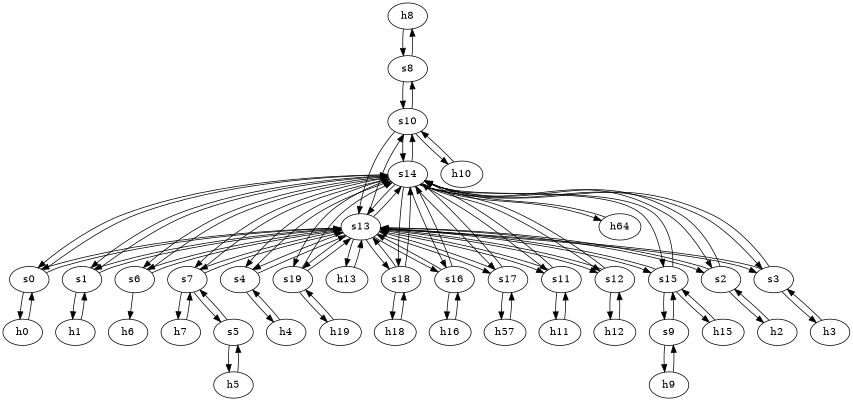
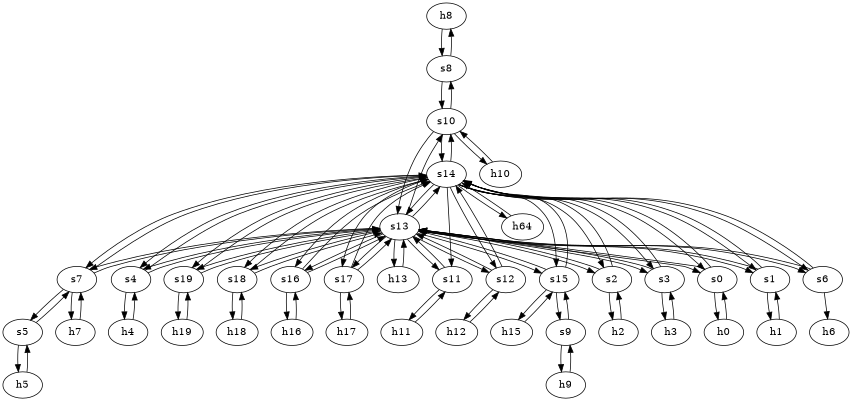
edge "s11" -> "s14": removed
node "h57": label "h57" -> "h17"
